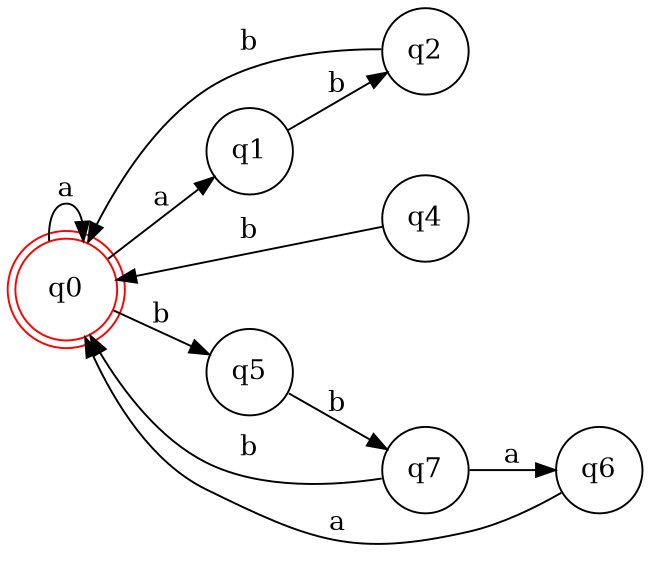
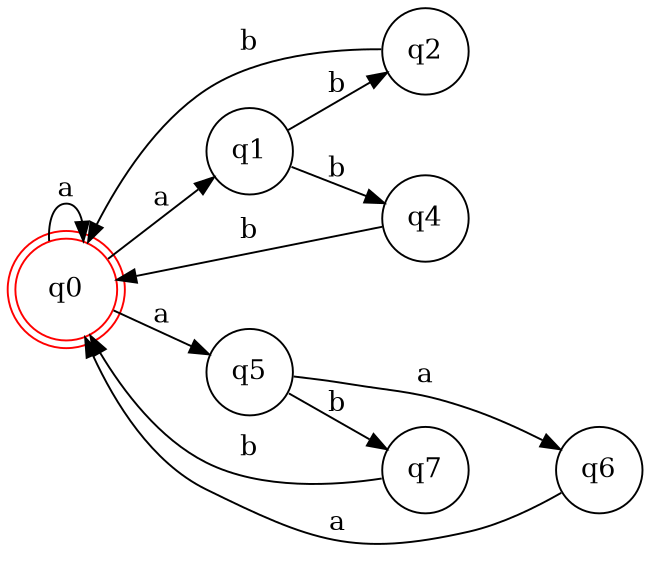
edge "q1" -> "q4": added, label "b"
edge "q0" -> "q5": label "b" -> "a"
edge "q7" -> "q6": now "q5" -> "q6"
